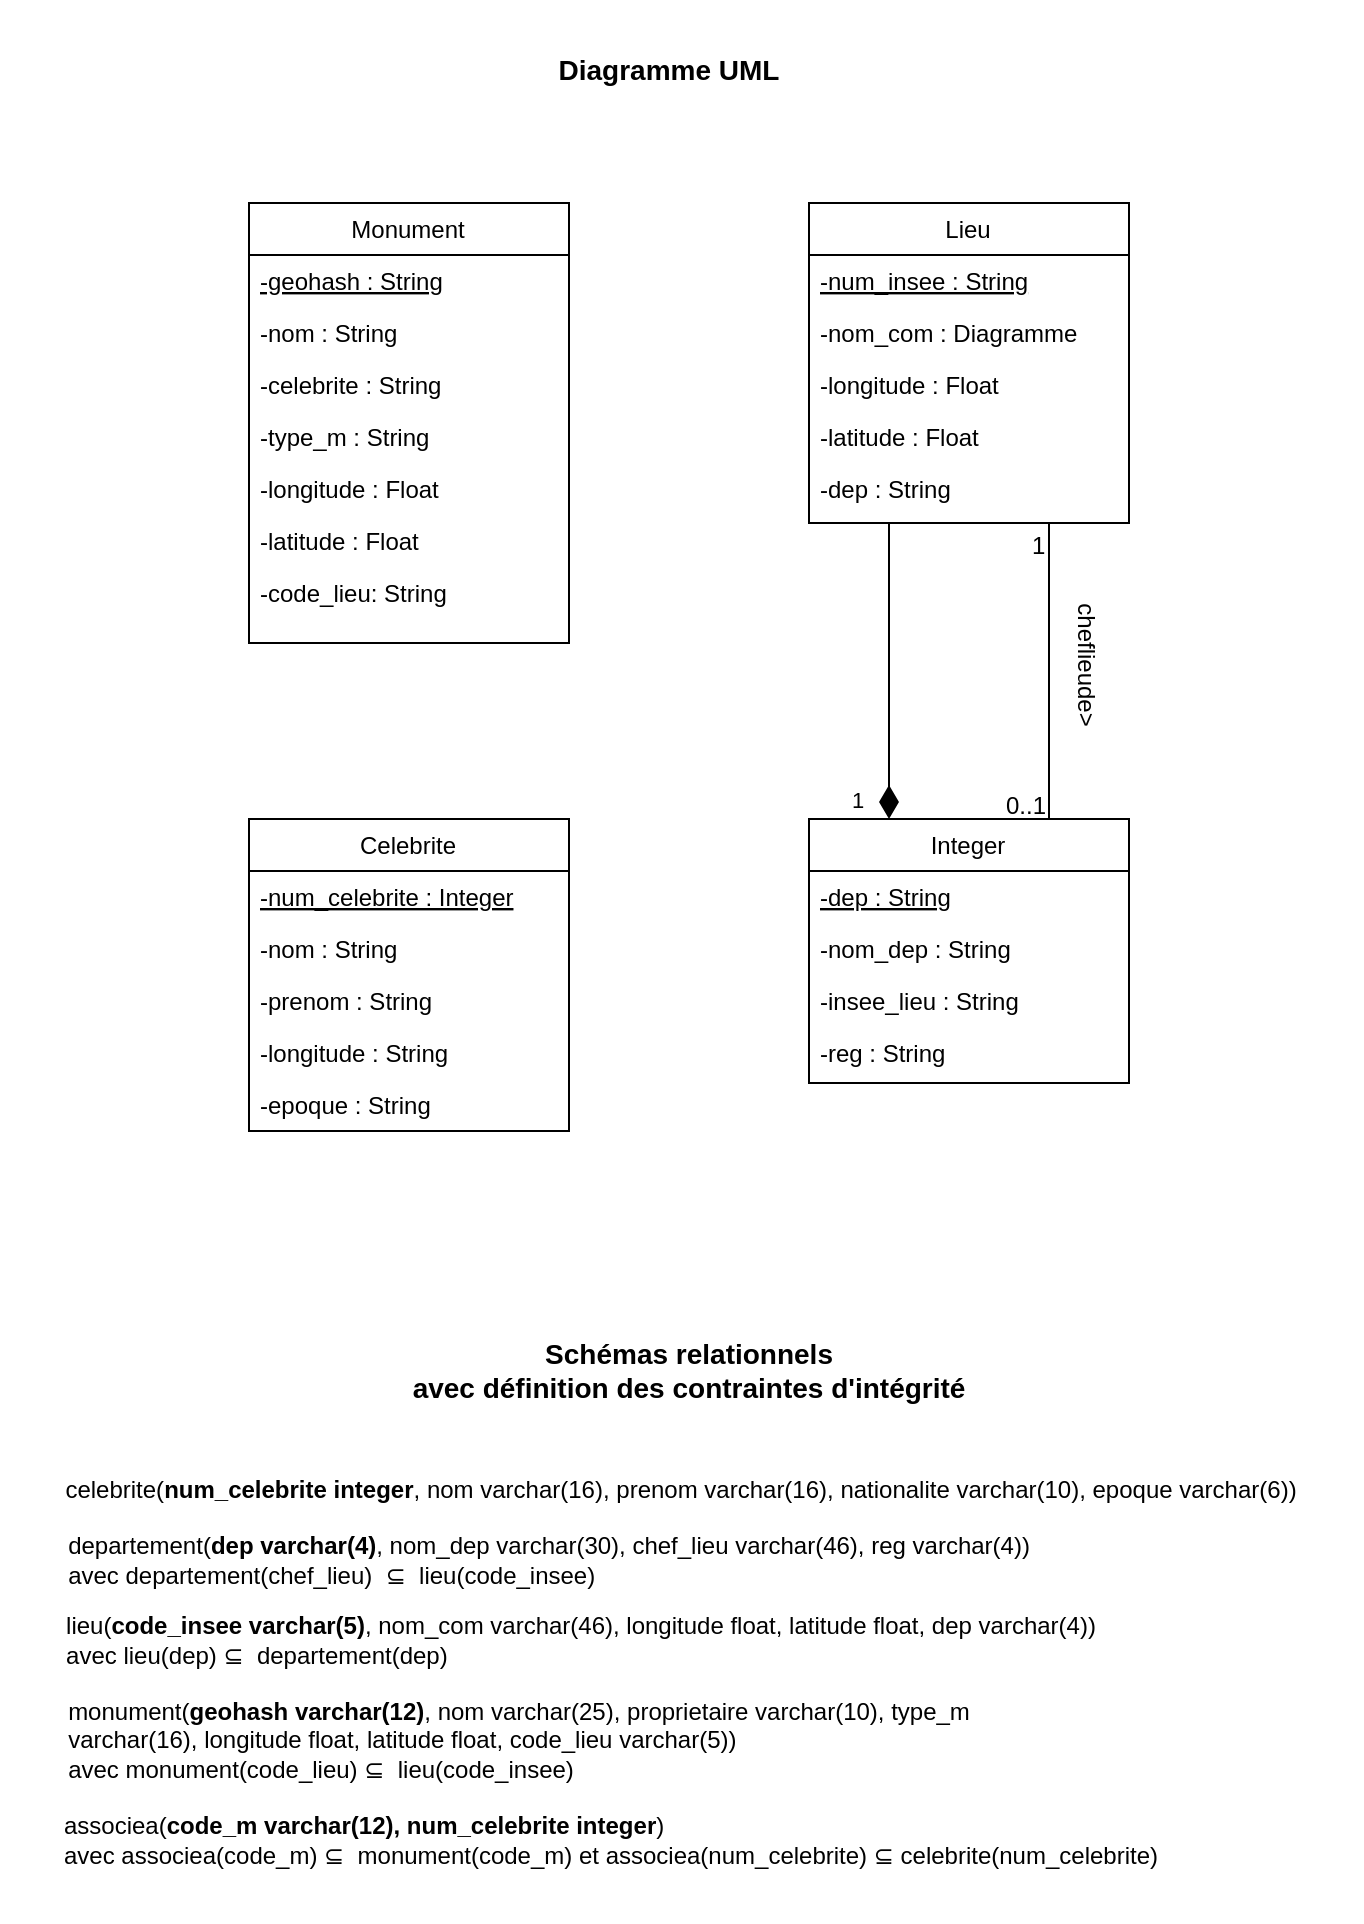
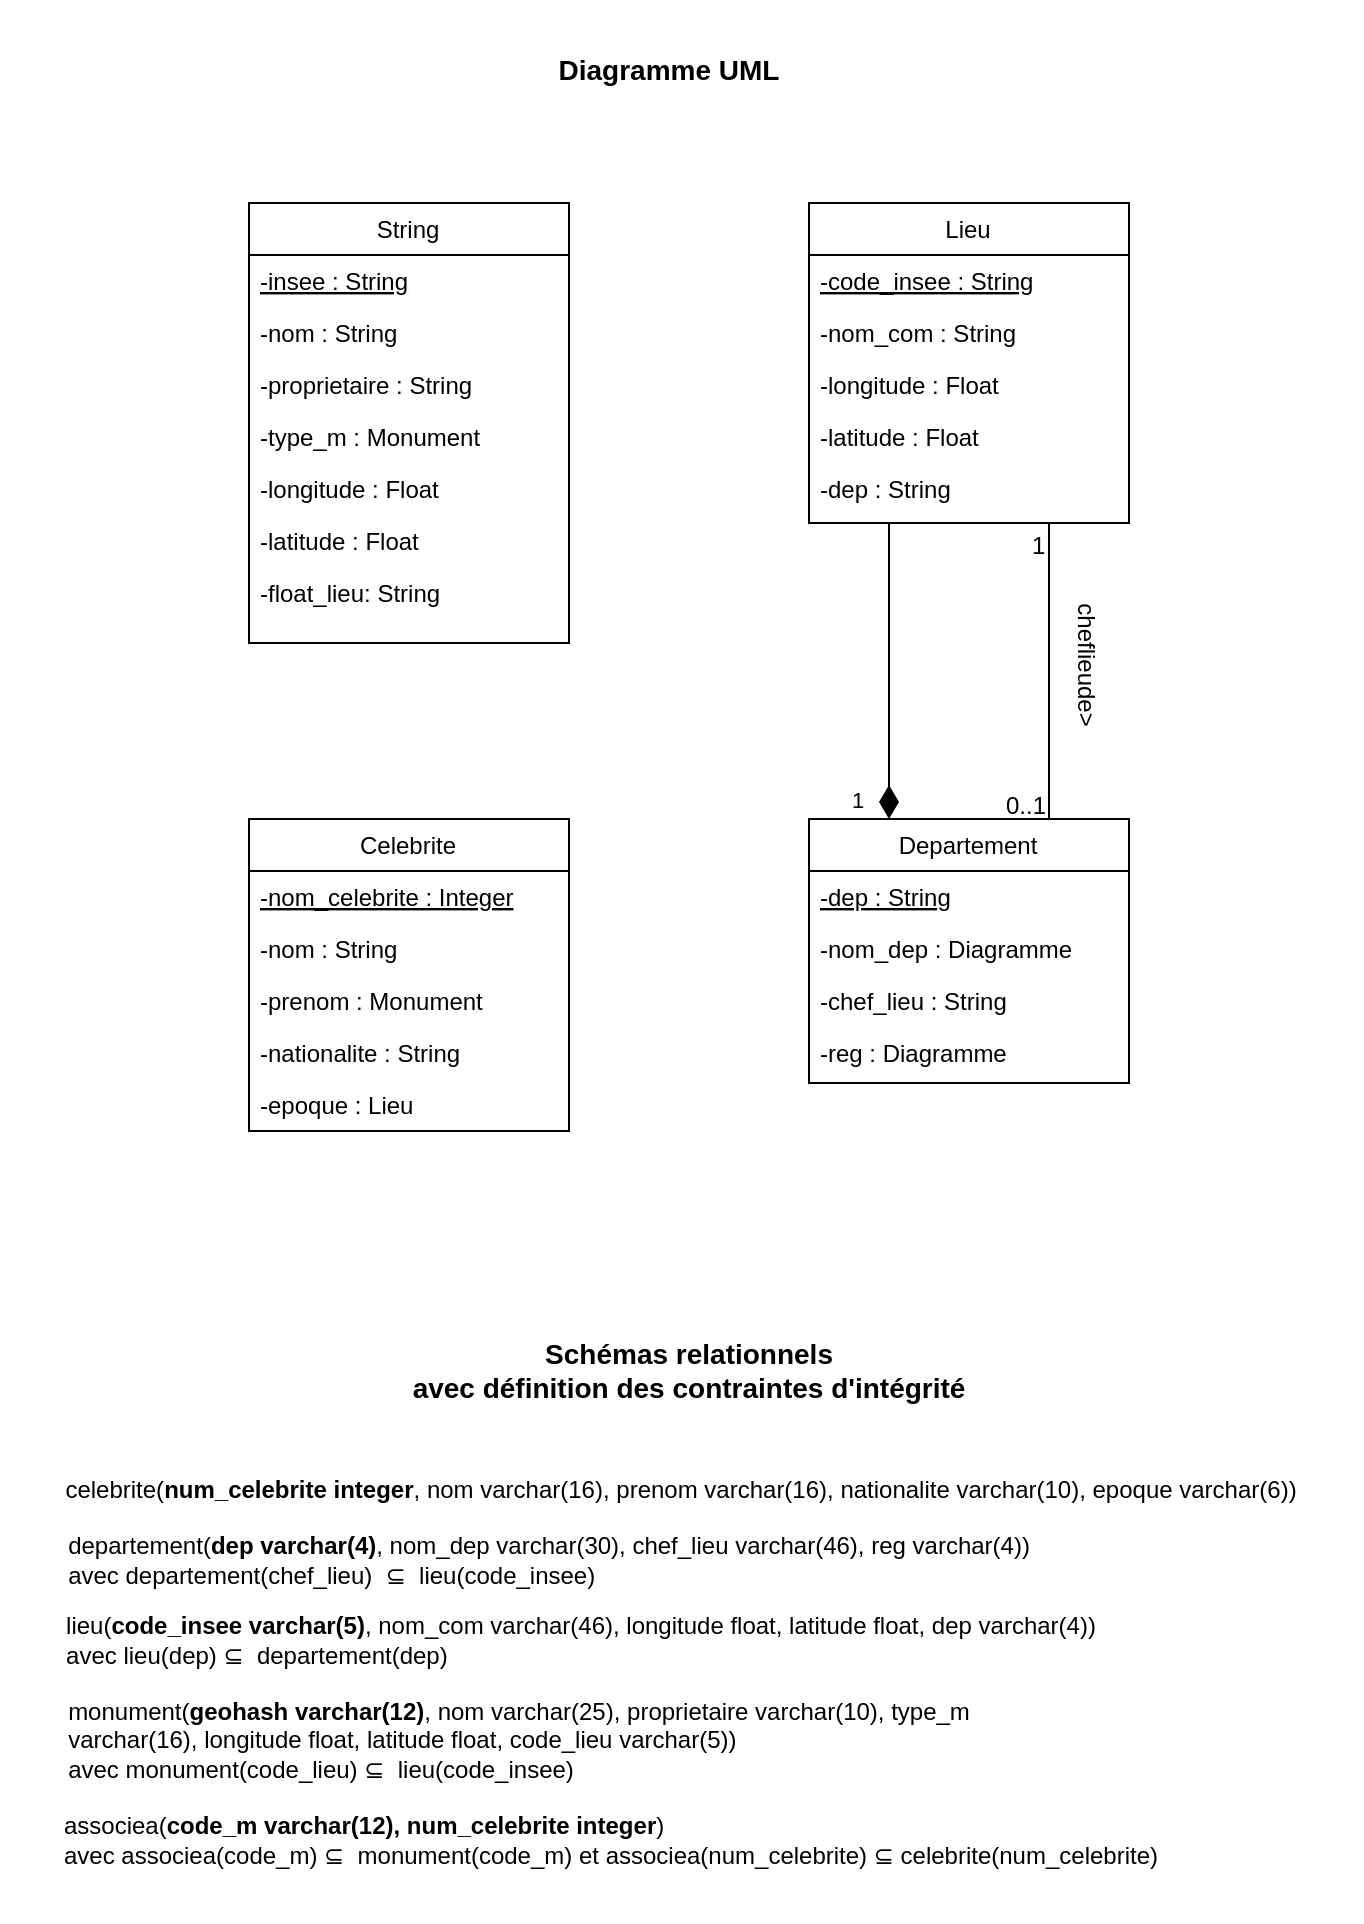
node "Monument": label "Monument" -> "String"
node "-geohash : String": label "-geohash : String" -> "-insee : String"
node "-num_insee : String": label "-num_insee : String" -> "-code_insee : String"
node "-nom_com : Diagramme": label "-nom_com : Diagramme" -> "-nom_com : String"
node "-celebrite : String": label "-celebrite : String" -> "-proprietaire : String"
node "-type_m : String": label "-type_m : String" -> "-type_m : Monument"
node "-code_lieu: String": label "-code_lieu: String" -> "-float_lieu: String"
node "Integer": label "Integer" -> "Departement"
node "-num_celebrite : Integer": label "-num_celebrite : Integer" -> "-nom_celebrite : Integer"
node "-nom_dep : String": label "-nom_dep : String" -> "-nom_dep : Diagramme"
node "-prenom : String": label "-prenom : String" -> "-prenom : Monument"
node "-insee_lieu : String": label "-insee_lieu : String" -> "-chef_lieu : String"
node "-longitude : String": label "-longitude : String" -> "-nationalite : String"
node "-reg : String": label "-reg : String" -> "-reg : Diagramme"
node "-epoque : String": label "-epoque : String" -> "-epoque : Lieu"
